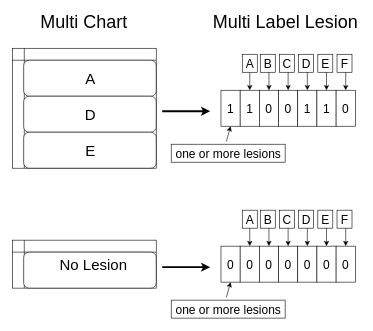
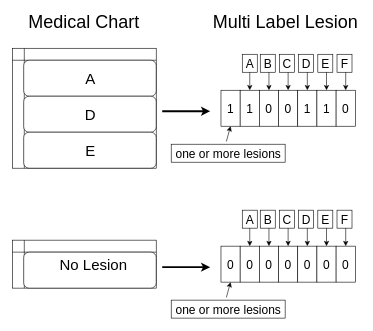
node "Multi Chart": label "Multi Chart" -> "Medical Chart"
